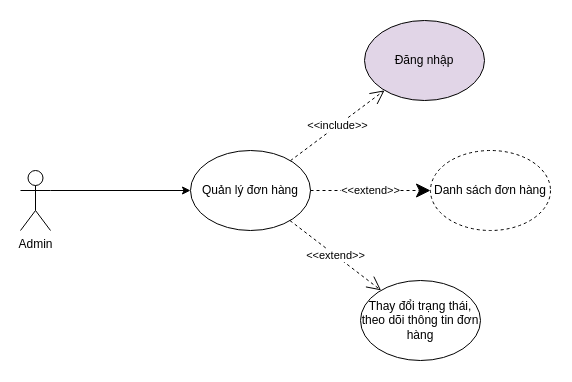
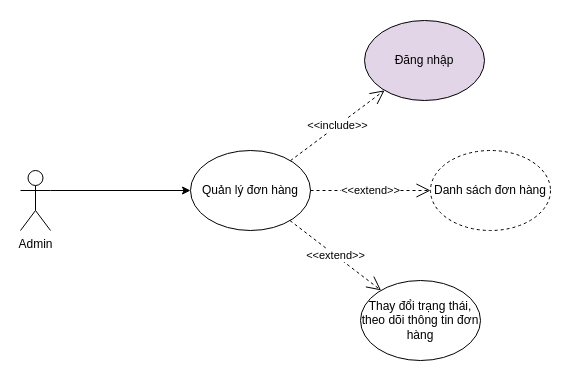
edge "Quản lý đơn hàng" -> "Danh sách đơn hàng": arrowhead classic -> open
